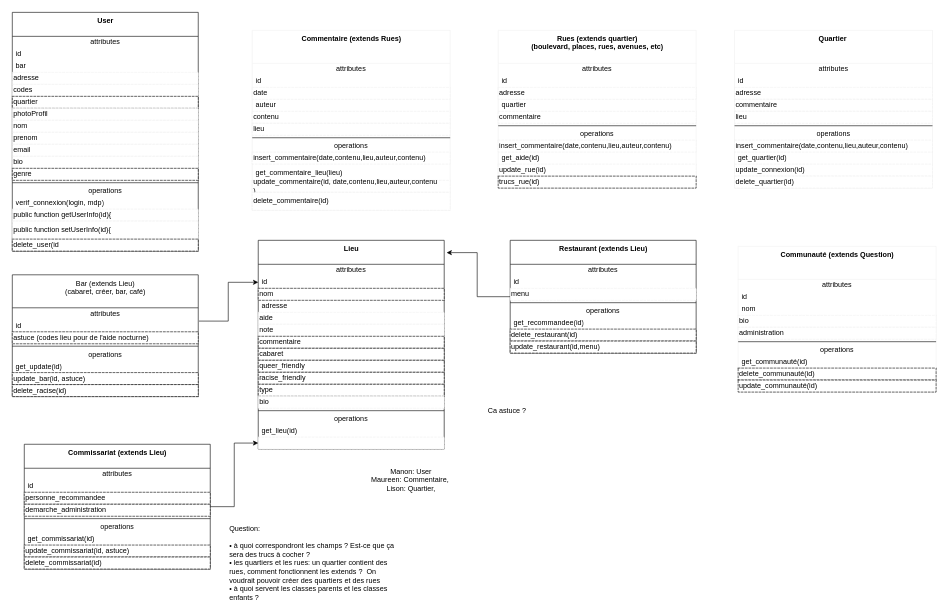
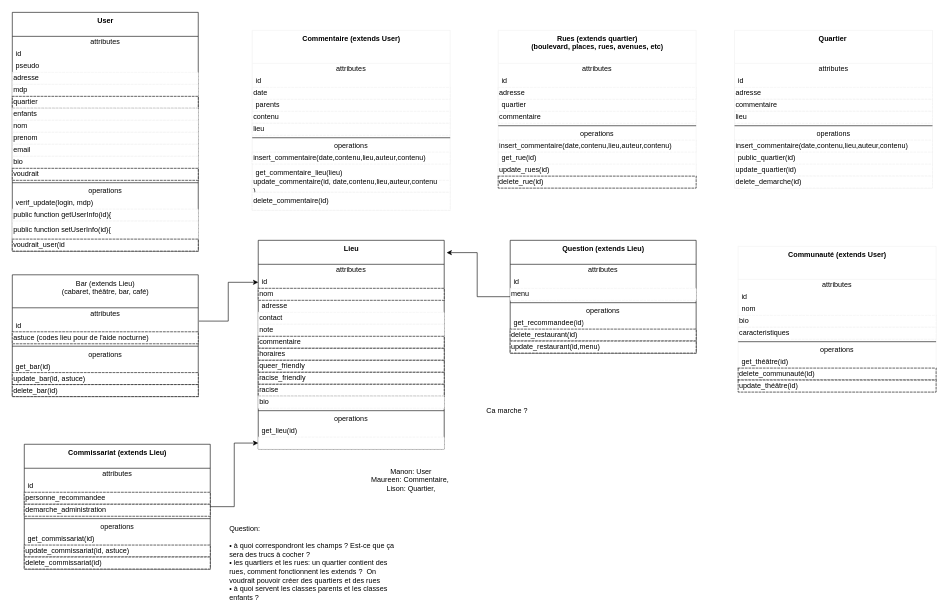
node "Commentaire (extends Rues)": label "Commentaire (extends Rues)" -> "Commentaire (extends User)"
node "bar": label "bar" -> "pseudo"
node "codes": label "codes" -> "mdp"
node "auteur": label "auteur" -> "parents"
node "photoProfil": label "photoProfil" -> "enfants"
node "get_aide(id)": label "get_aide(id)" -> "get_rue(id)"
node "get_quartier(id)": label "get_quartier(id)" -> "public_quartier(id)"
node "update_rue(id)": label "update_rue(id)" -> "update_rues(id)"
node "update_connexion(id)": label "update_connexion(id)" -> "update_quartier(id)"
node "genre": label "genre" -> "voudrait"
node "trucs_rue(id)": label "trucs_rue(id)" -> "delete_rue(id)"
node "delete_quartier(id)": label "delete_quartier(id)" -> "delete_demarche(id)"
node "verif_connexion(login, mdp)": label "verif_connexion(login, mdp)" -> "verif_update(login, mdp)"
node "delete_user(id": label "delete_user(id" -> "voudrait_user(id"
node "Restaurant (extends Lieu)": label "Restaurant (extends Lieu)" -> "Question (extends Lieu)"
node "Communauté (extends Question)": label "Communauté (extends Question)" -> "Communauté (extends User)"
node "Bar (extends Lieu) (cabaret, créer, bar, café)": label "Bar (extends Lieu) (cabaret, créer, bar, café)" -> "Bar (extends Lieu) (cabaret, théâtre, bar, café)"
node "aide": label "aide" -> "contact"
node "administration": label "administration" -> "caracteristiques"
node "cabaret": label "cabaret" -> "horaires"
node "get_communauté(id)": label "get_communauté(id)" -> "get_théâtre(id)"
node "get_update(id)": label "get_update(id)" -> "get_bar(id)"
node "update_communauté(id)": label "update_communauté(id)" -> "update_théâtre(id)"
node "type": label "type" -> "racise"
node "delete_racise(id)": label "delete_racise(id)" -> "delete_bar(id)"
node "Ca astuce ?": label "Ca astuce ?" -> "Ca marche ?"
